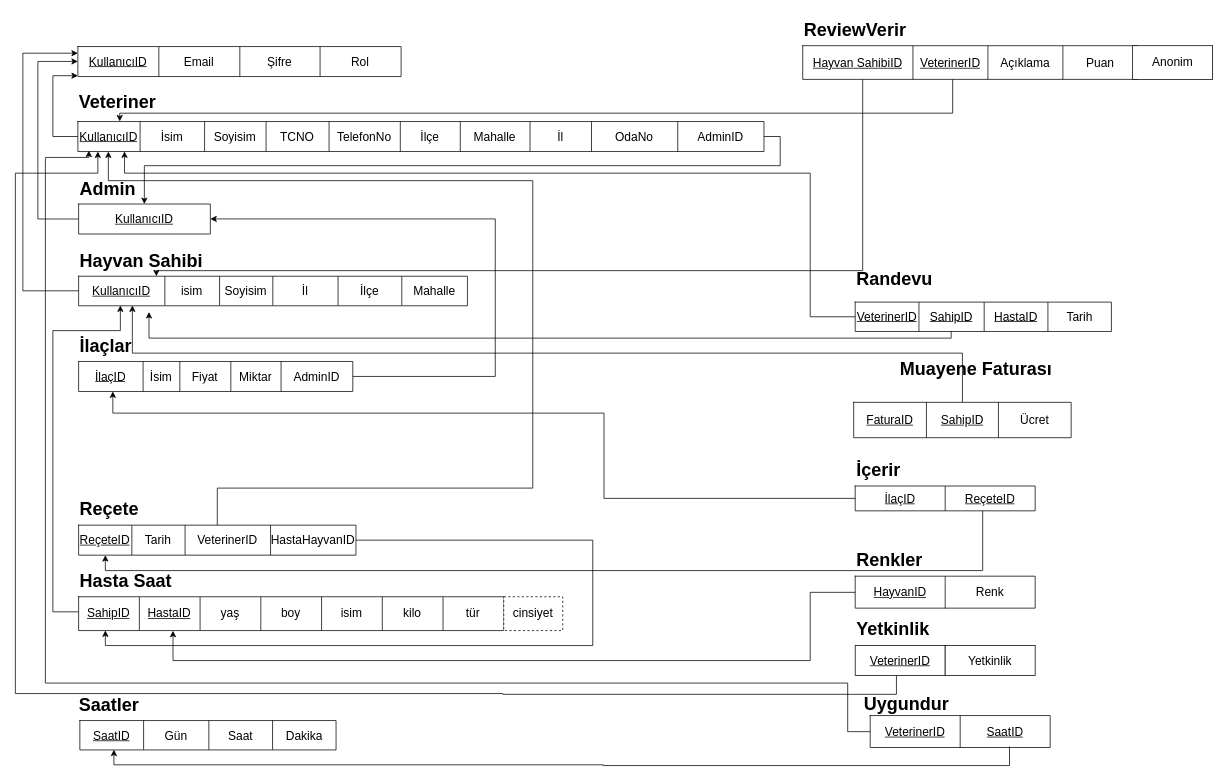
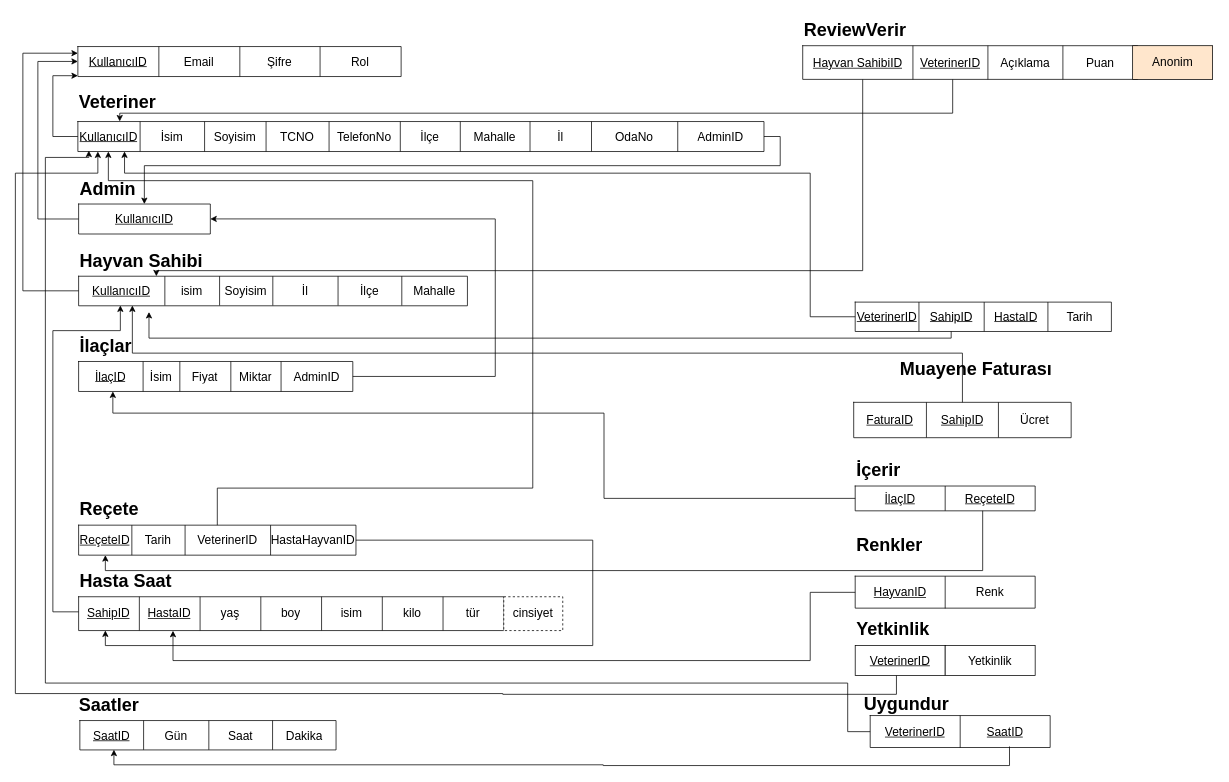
node "Anonim": fillcolor #ffffff -> #ffe6cc
node "Randevu": removed
node "Renkler": moved (893, 560) -> (893, 545)
